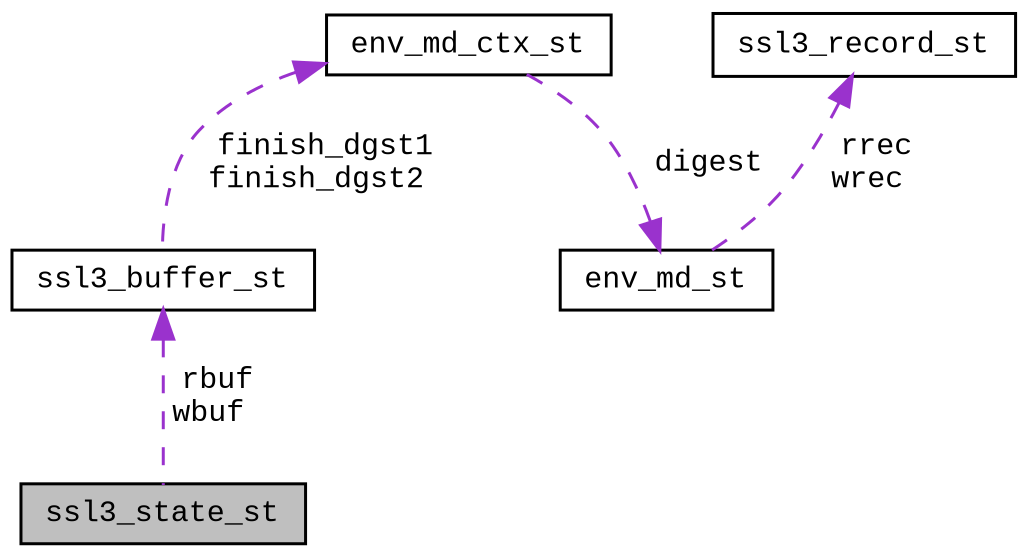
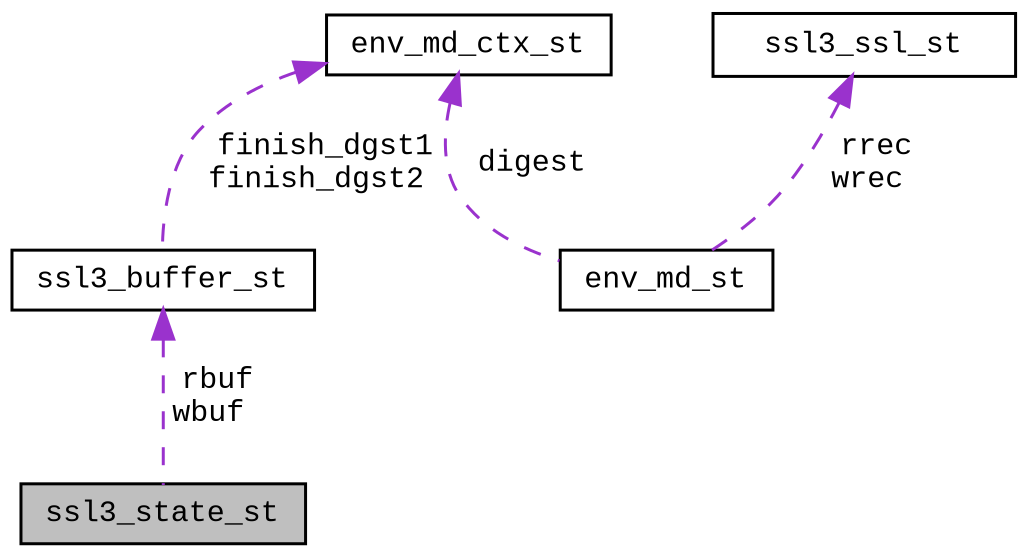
node "ssl3_record_st": label "ssl3_record_st" -> "ssl3_ssl_st"
edge "env_md_ctx_st" -> "env_md_st": reversed
